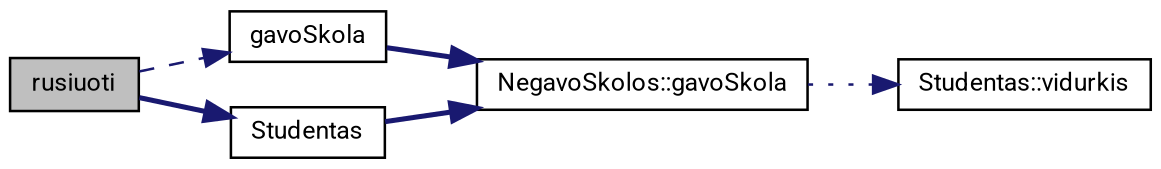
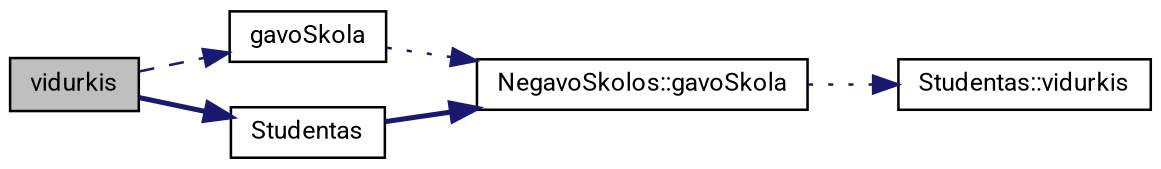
edge "gavoSkola" -> "NegavoSkolos::gavoSkola": style bold -> dotted
node "rusiuoti": label "rusiuoti" -> "vidurkis"
